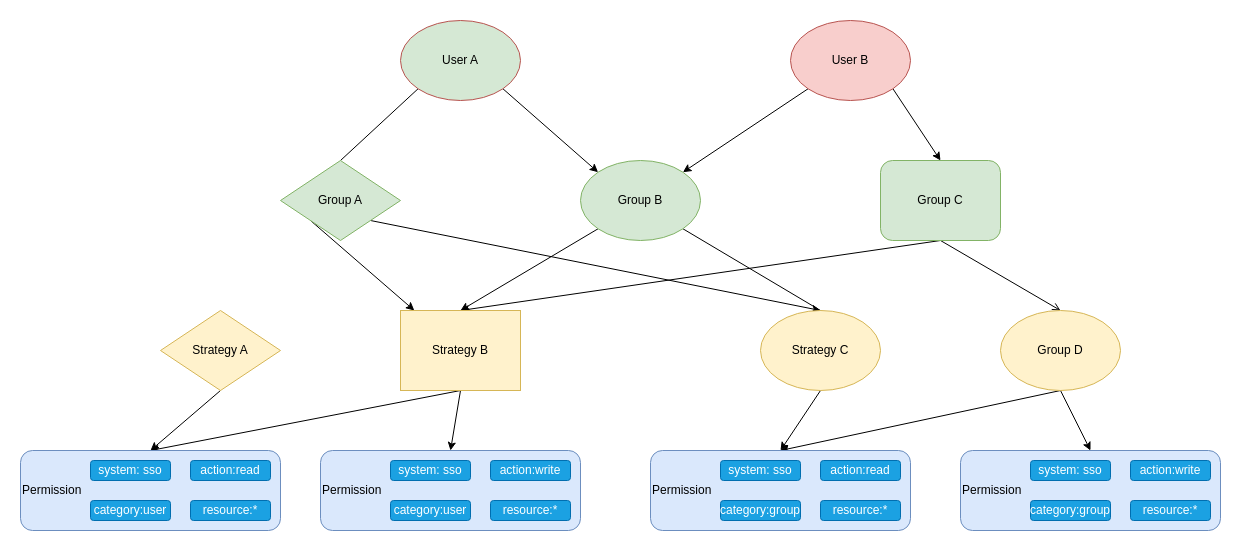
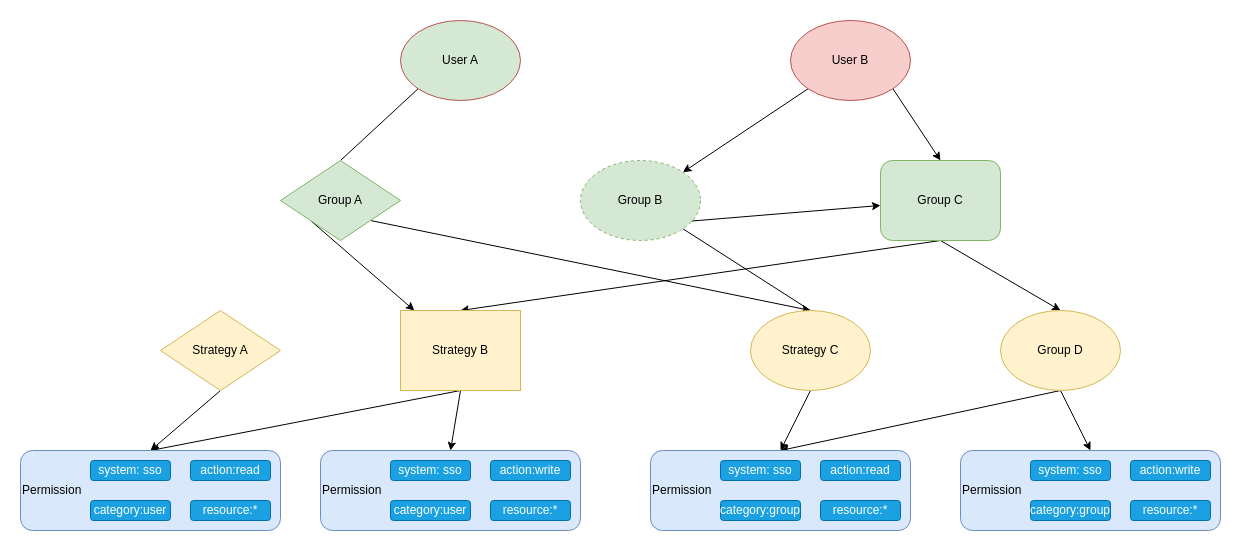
edge "User A" -> "Group B": removed
node "Group B": style solid -> dashed
edge "Group B" -> "Strategy B": now "Group B" -> "Group C"
edge "Group C" -> "Group D": arrowhead open -> classic
node "Strategy C": moved (821, 351) -> (811, 351)
